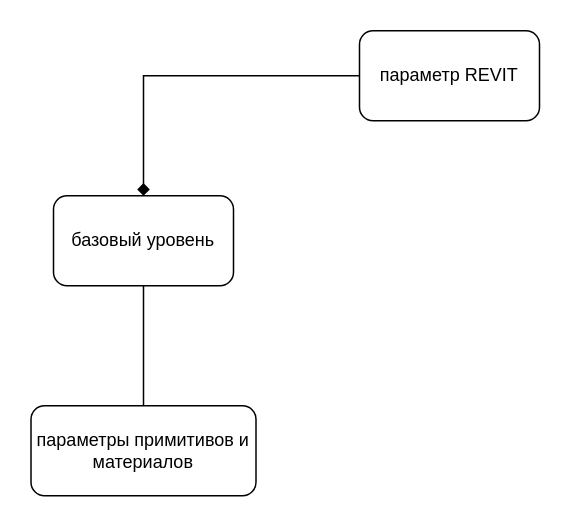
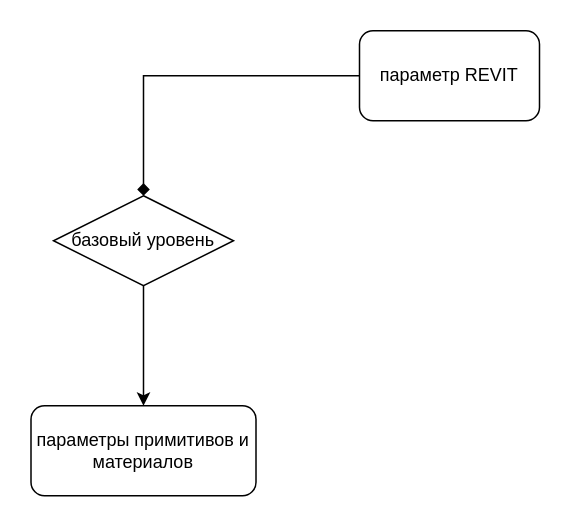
node "базовый уровень": shape rounded rectangle -> diamond
edge "базовый уровень" -- "параметры примитивов и материалов": arrowhead none -> classic
